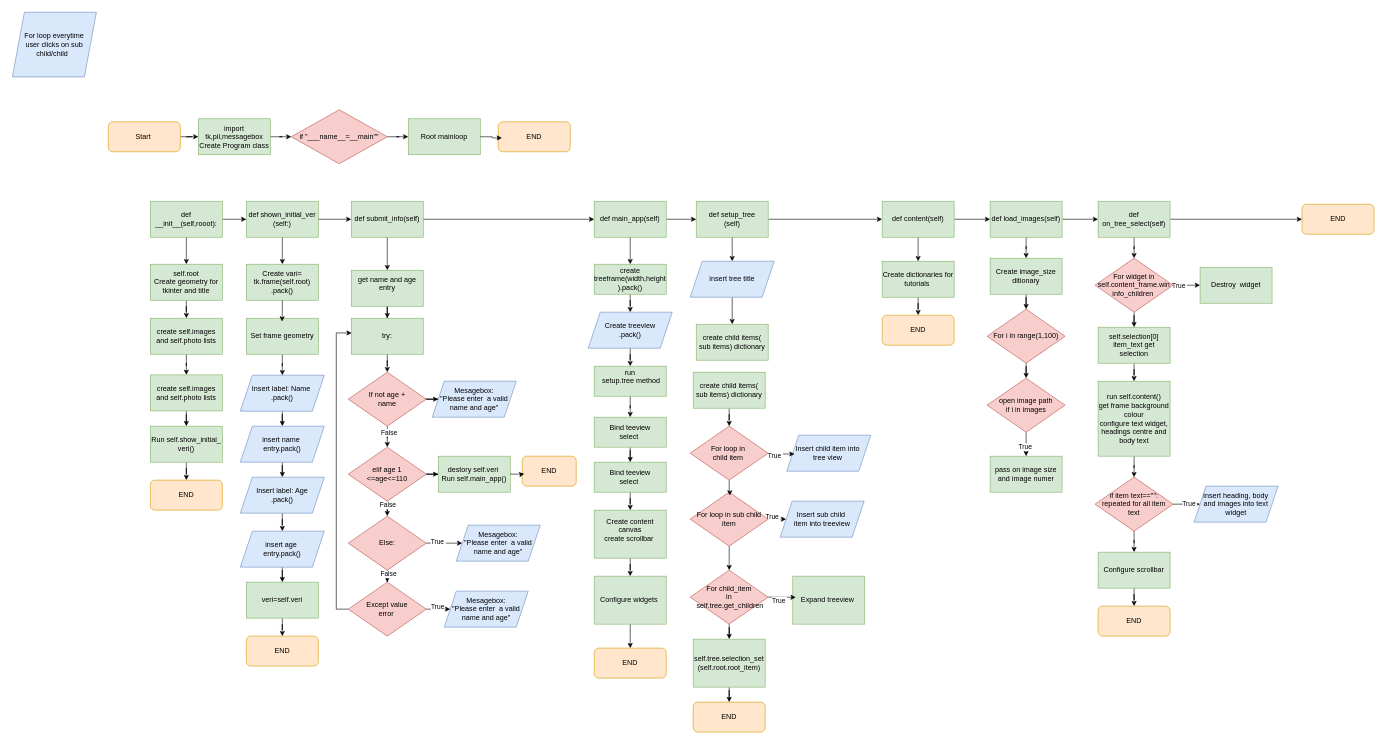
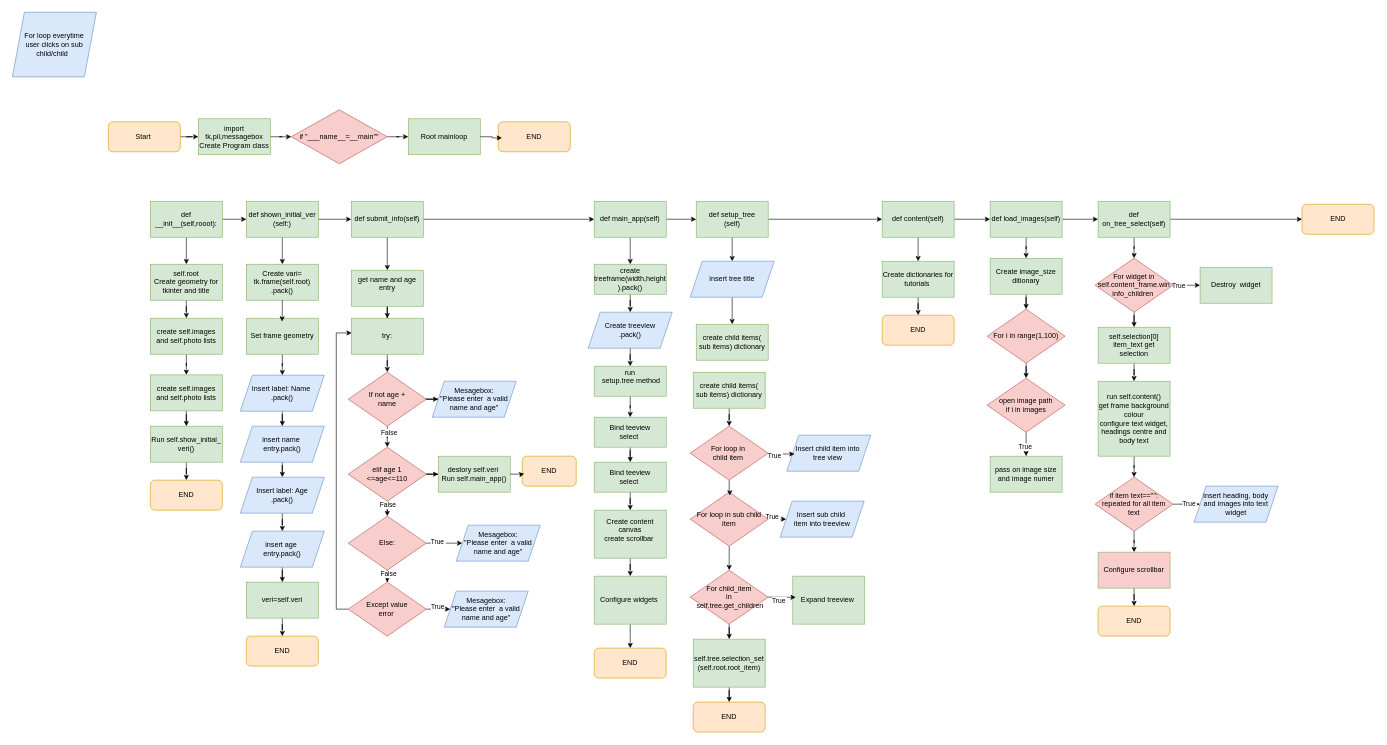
node "Configure scrollbar": fillcolor #d5e8d4 -> #f8cecc
